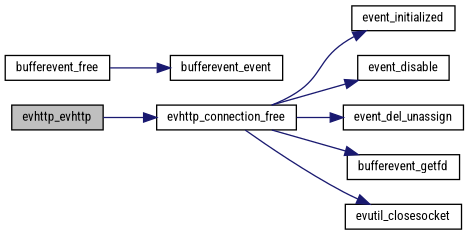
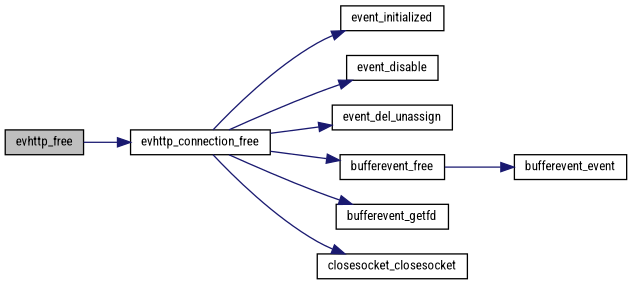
node "evhttp_evhttp": label "evhttp_evhttp" -> "evhttp_free"
edge "evhttp_connection_free" -> "bufferevent_free": added
node "evutil_closesocket": label "evutil_closesocket" -> "closesocket_closesocket"
